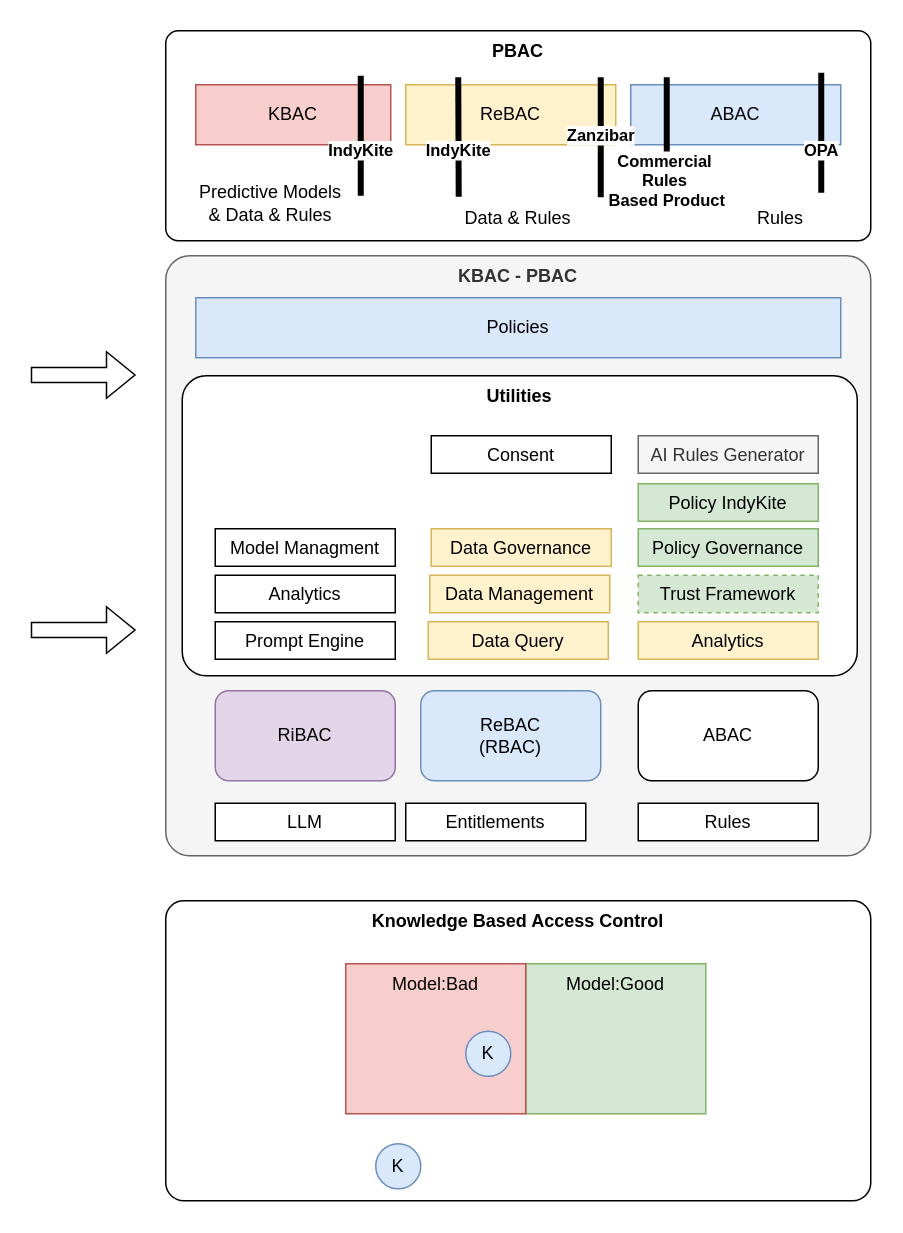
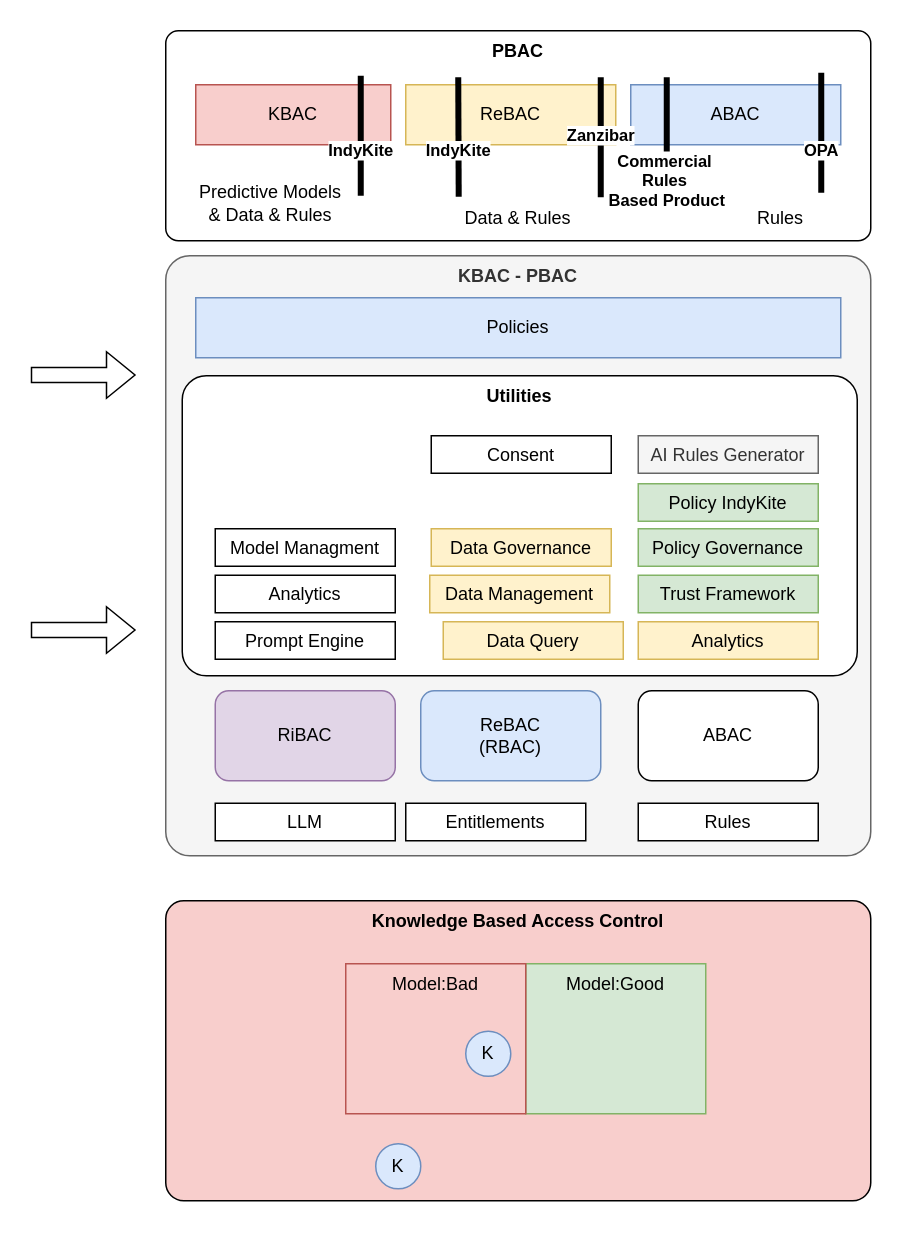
node "Trust Framework": style dashed -> solid
node "Data Query": moved (518, 641) -> (533, 641)
node "Knowledge Based Access Control": fillcolor #ffffff -> #f8cecc
